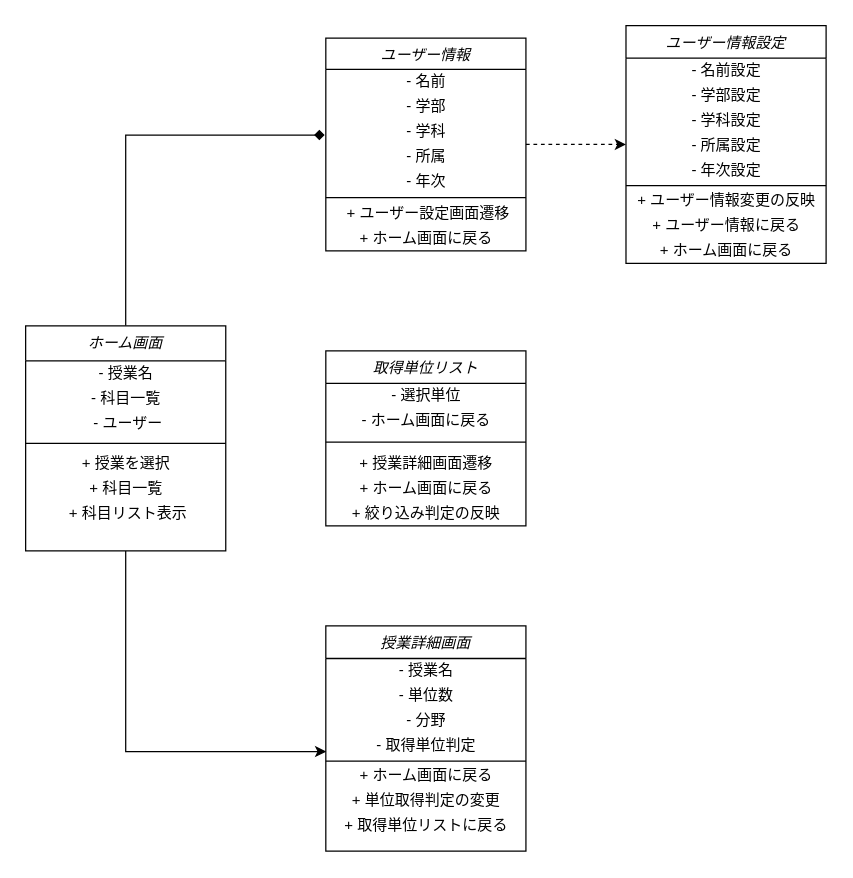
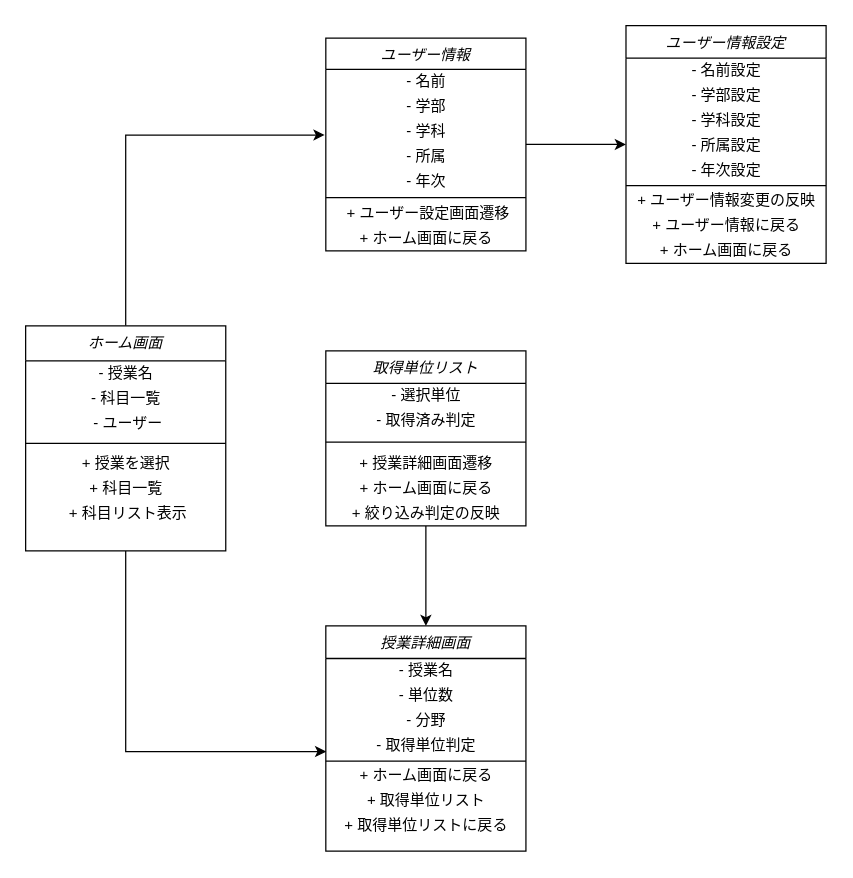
edge "ホーム画面" -> "- 学科": arrowhead diamond -> classic
edge "ユーザー情報" -> "- 所属設定": style dashed -> solid
node "- ホーム画面に戻る": label "- ホーム画面に戻る" -> "- 取得済み判定"
edge "取得単位リスト" -> "授業詳細画面": added
node "+ 単位取得判定の変更": label "+ 単位取得判定の変更" -> "+ 取得単位リスト"
